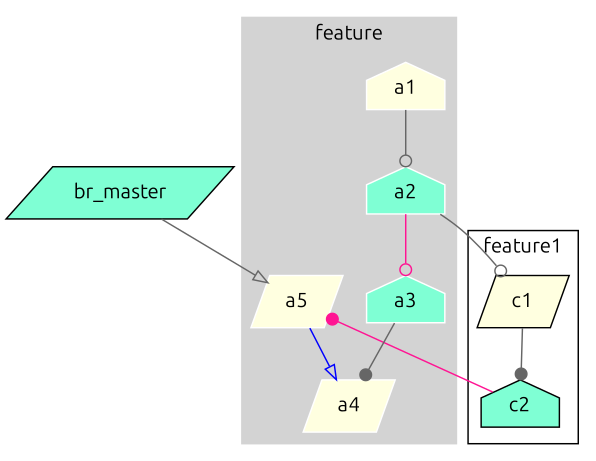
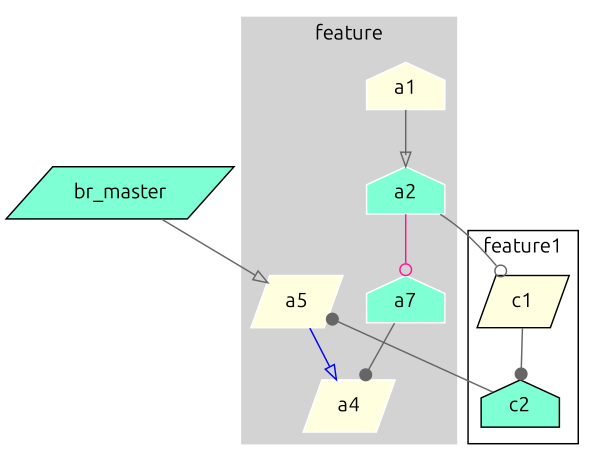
edge "a1" -> "a2": arrowhead odot -> onormal
node "a3": label "a3" -> "a7"
edge "c2" -> "a5": color deeppink -> gray40
